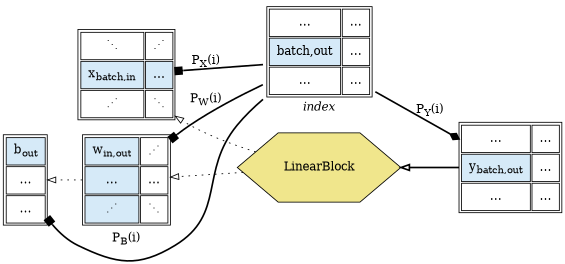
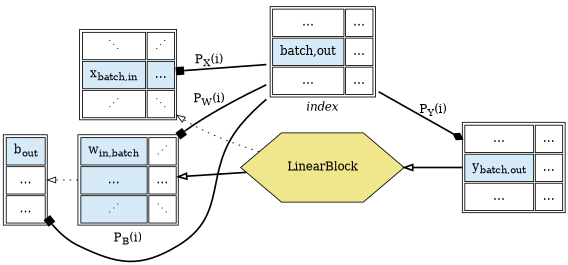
node "w": text "in,out" -> "in,batch"
edge "LinearBlock" -> "w": style dotted -> bold
